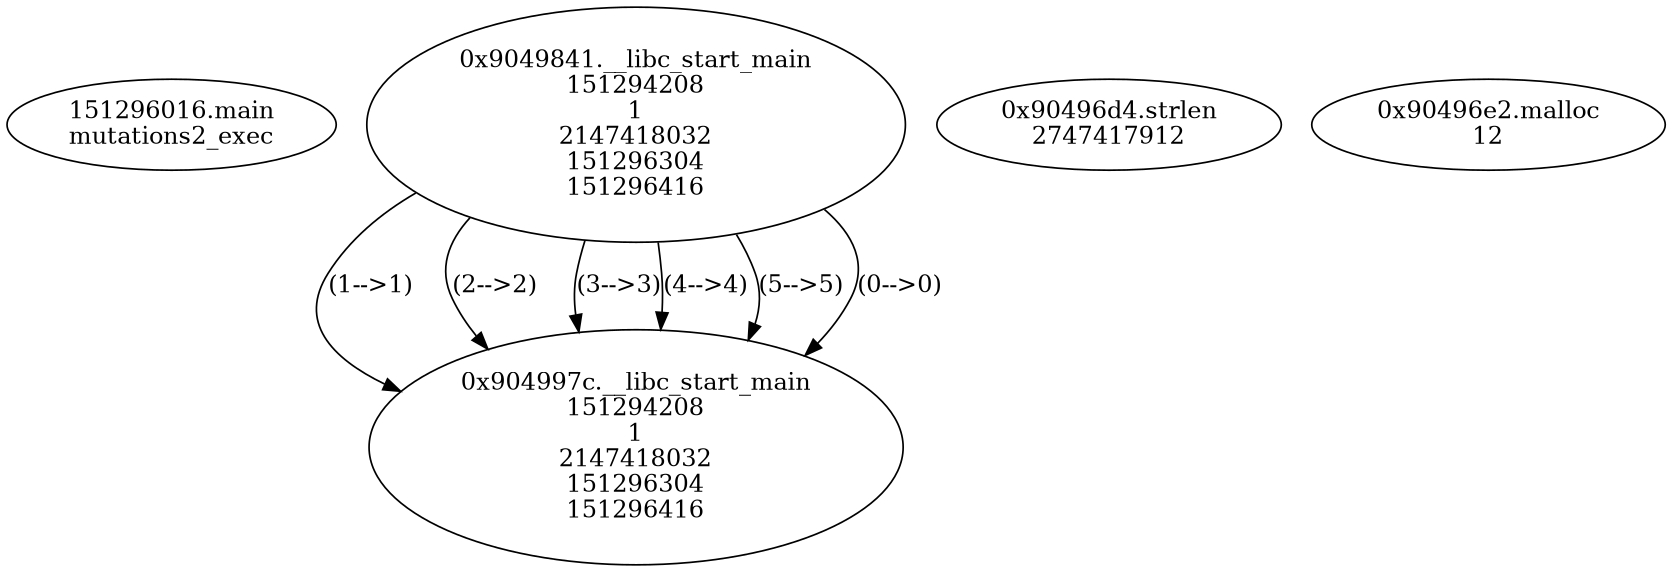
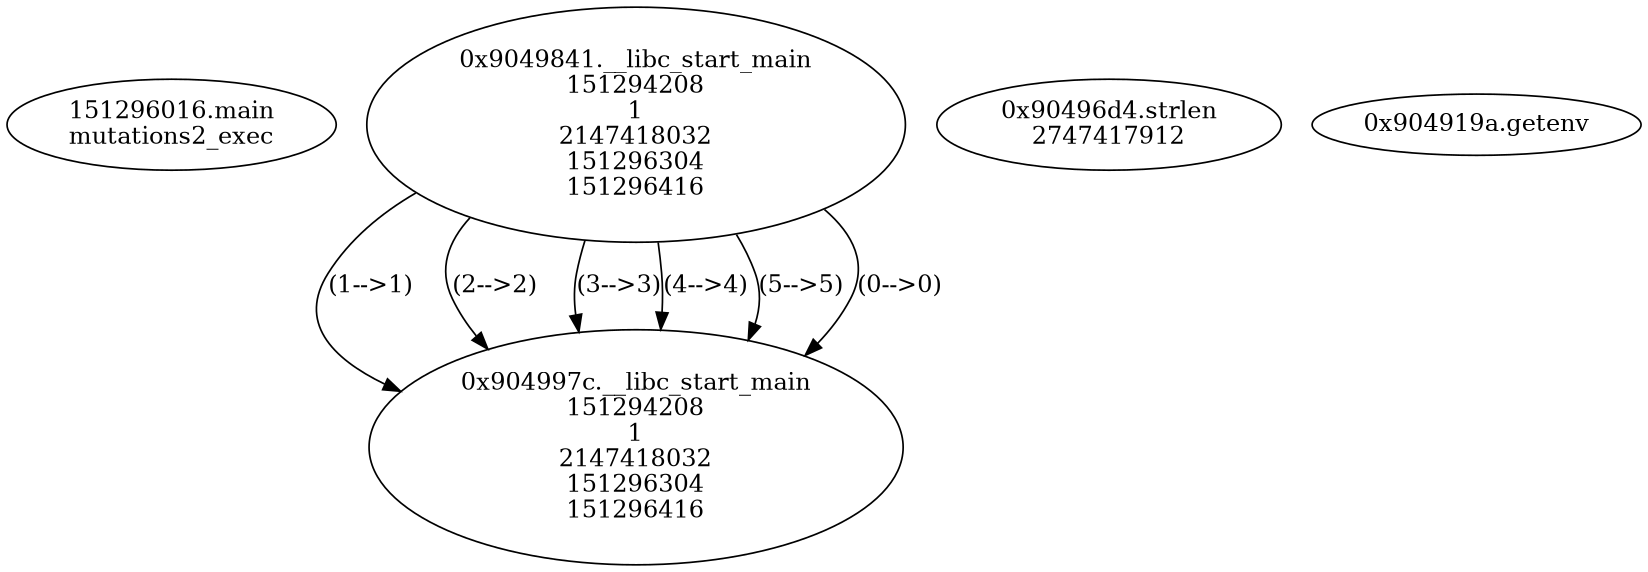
node "0x904919a.getenv": added
node "0x90496e2.malloc 12": removed
